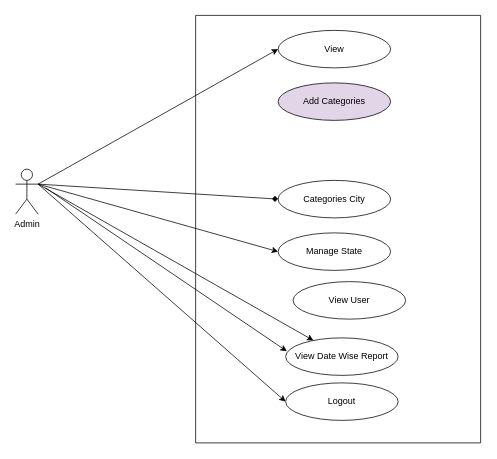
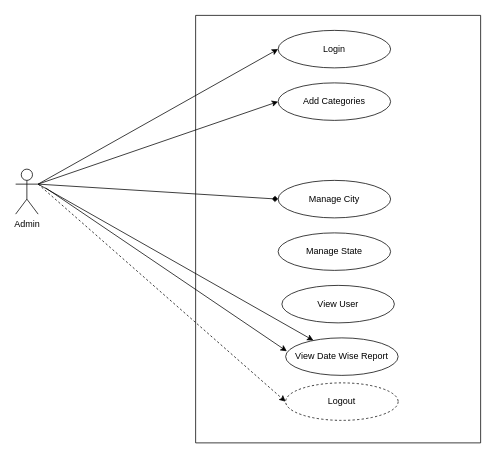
node "View": label "View" -> "Login"
node "Add Categories": fillcolor #e1d5e7 -> #ffffff
edge "Admin" -> "Add Categories": added
node "Categories City": label "Categories City" -> "Manage City"
edge "Admin" -> "Manage State": removed
edge "Admin" -> "Logout": style solid -> dashed
node "View User": moved (349, 300) -> (338, 304)
node "Logout": style solid -> dashed
